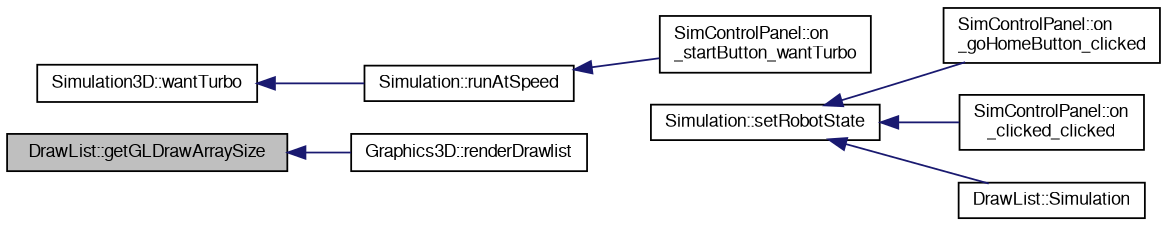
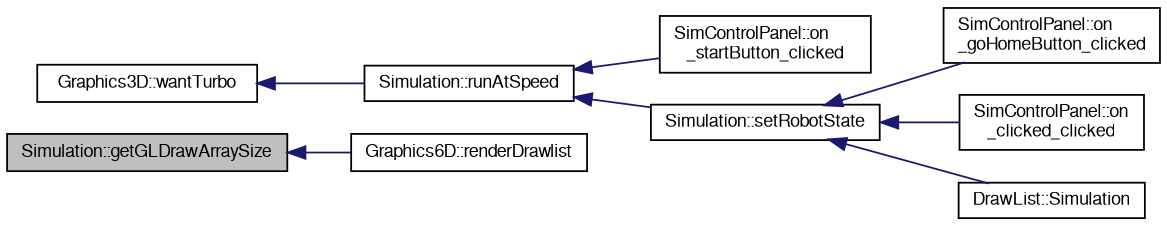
node "SimControlPanel::on _startButton_wantTurbo": label "SimControlPanel::on _startButton_wantTurbo" -> "SimControlPanel::on _startButton_clicked"
node "Simulation3D::wantTurbo": label "Simulation3D::wantTurbo" -> "Graphics3D::wantTurbo"
edge "Simulation::setRobotState" -> "Simulation::runAtSpeed": added
node "DrawList::getGLDrawArraySize": label "DrawList::getGLDrawArraySize" -> "Simulation::getGLDrawArraySize"
node "Graphics3D::renderDrawlist": label "Graphics3D::renderDrawlist" -> "Graphics6D::renderDrawlist"
